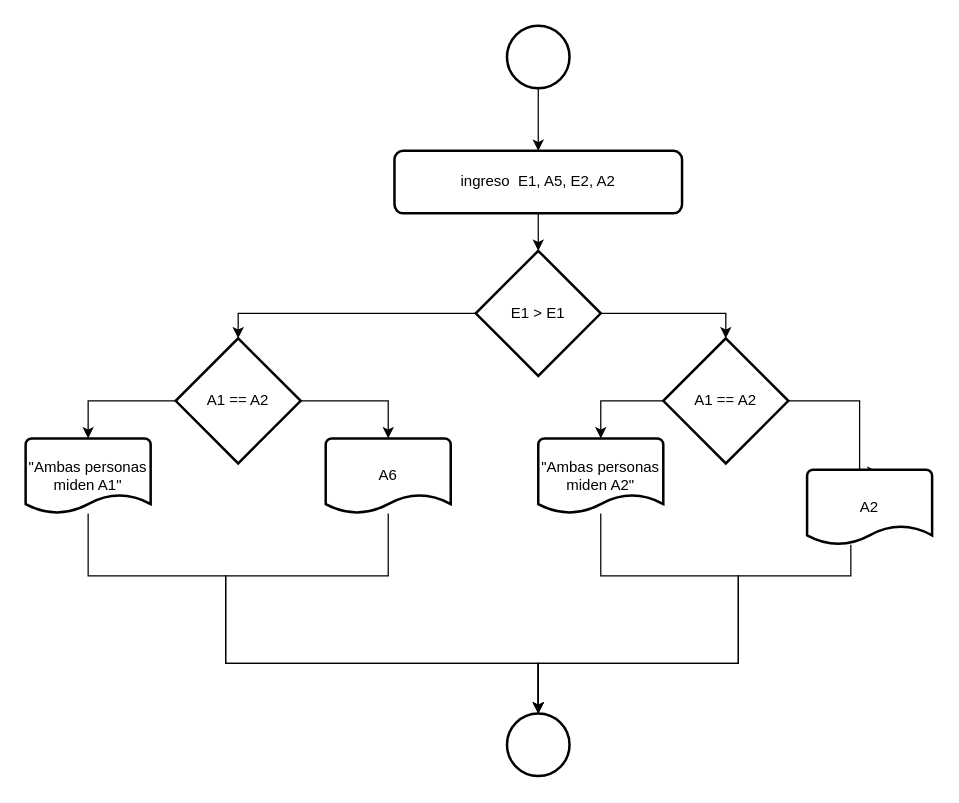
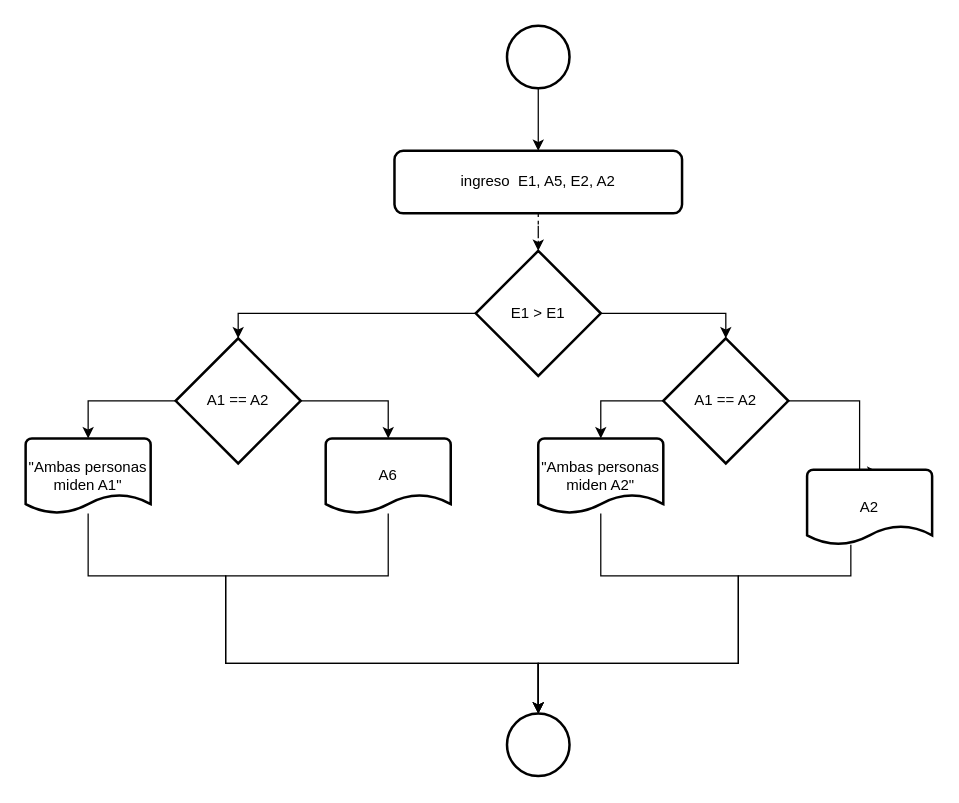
edge "ingreso E1, A5, E2, A2" -> "E1 > E1": style solid -> dashed
